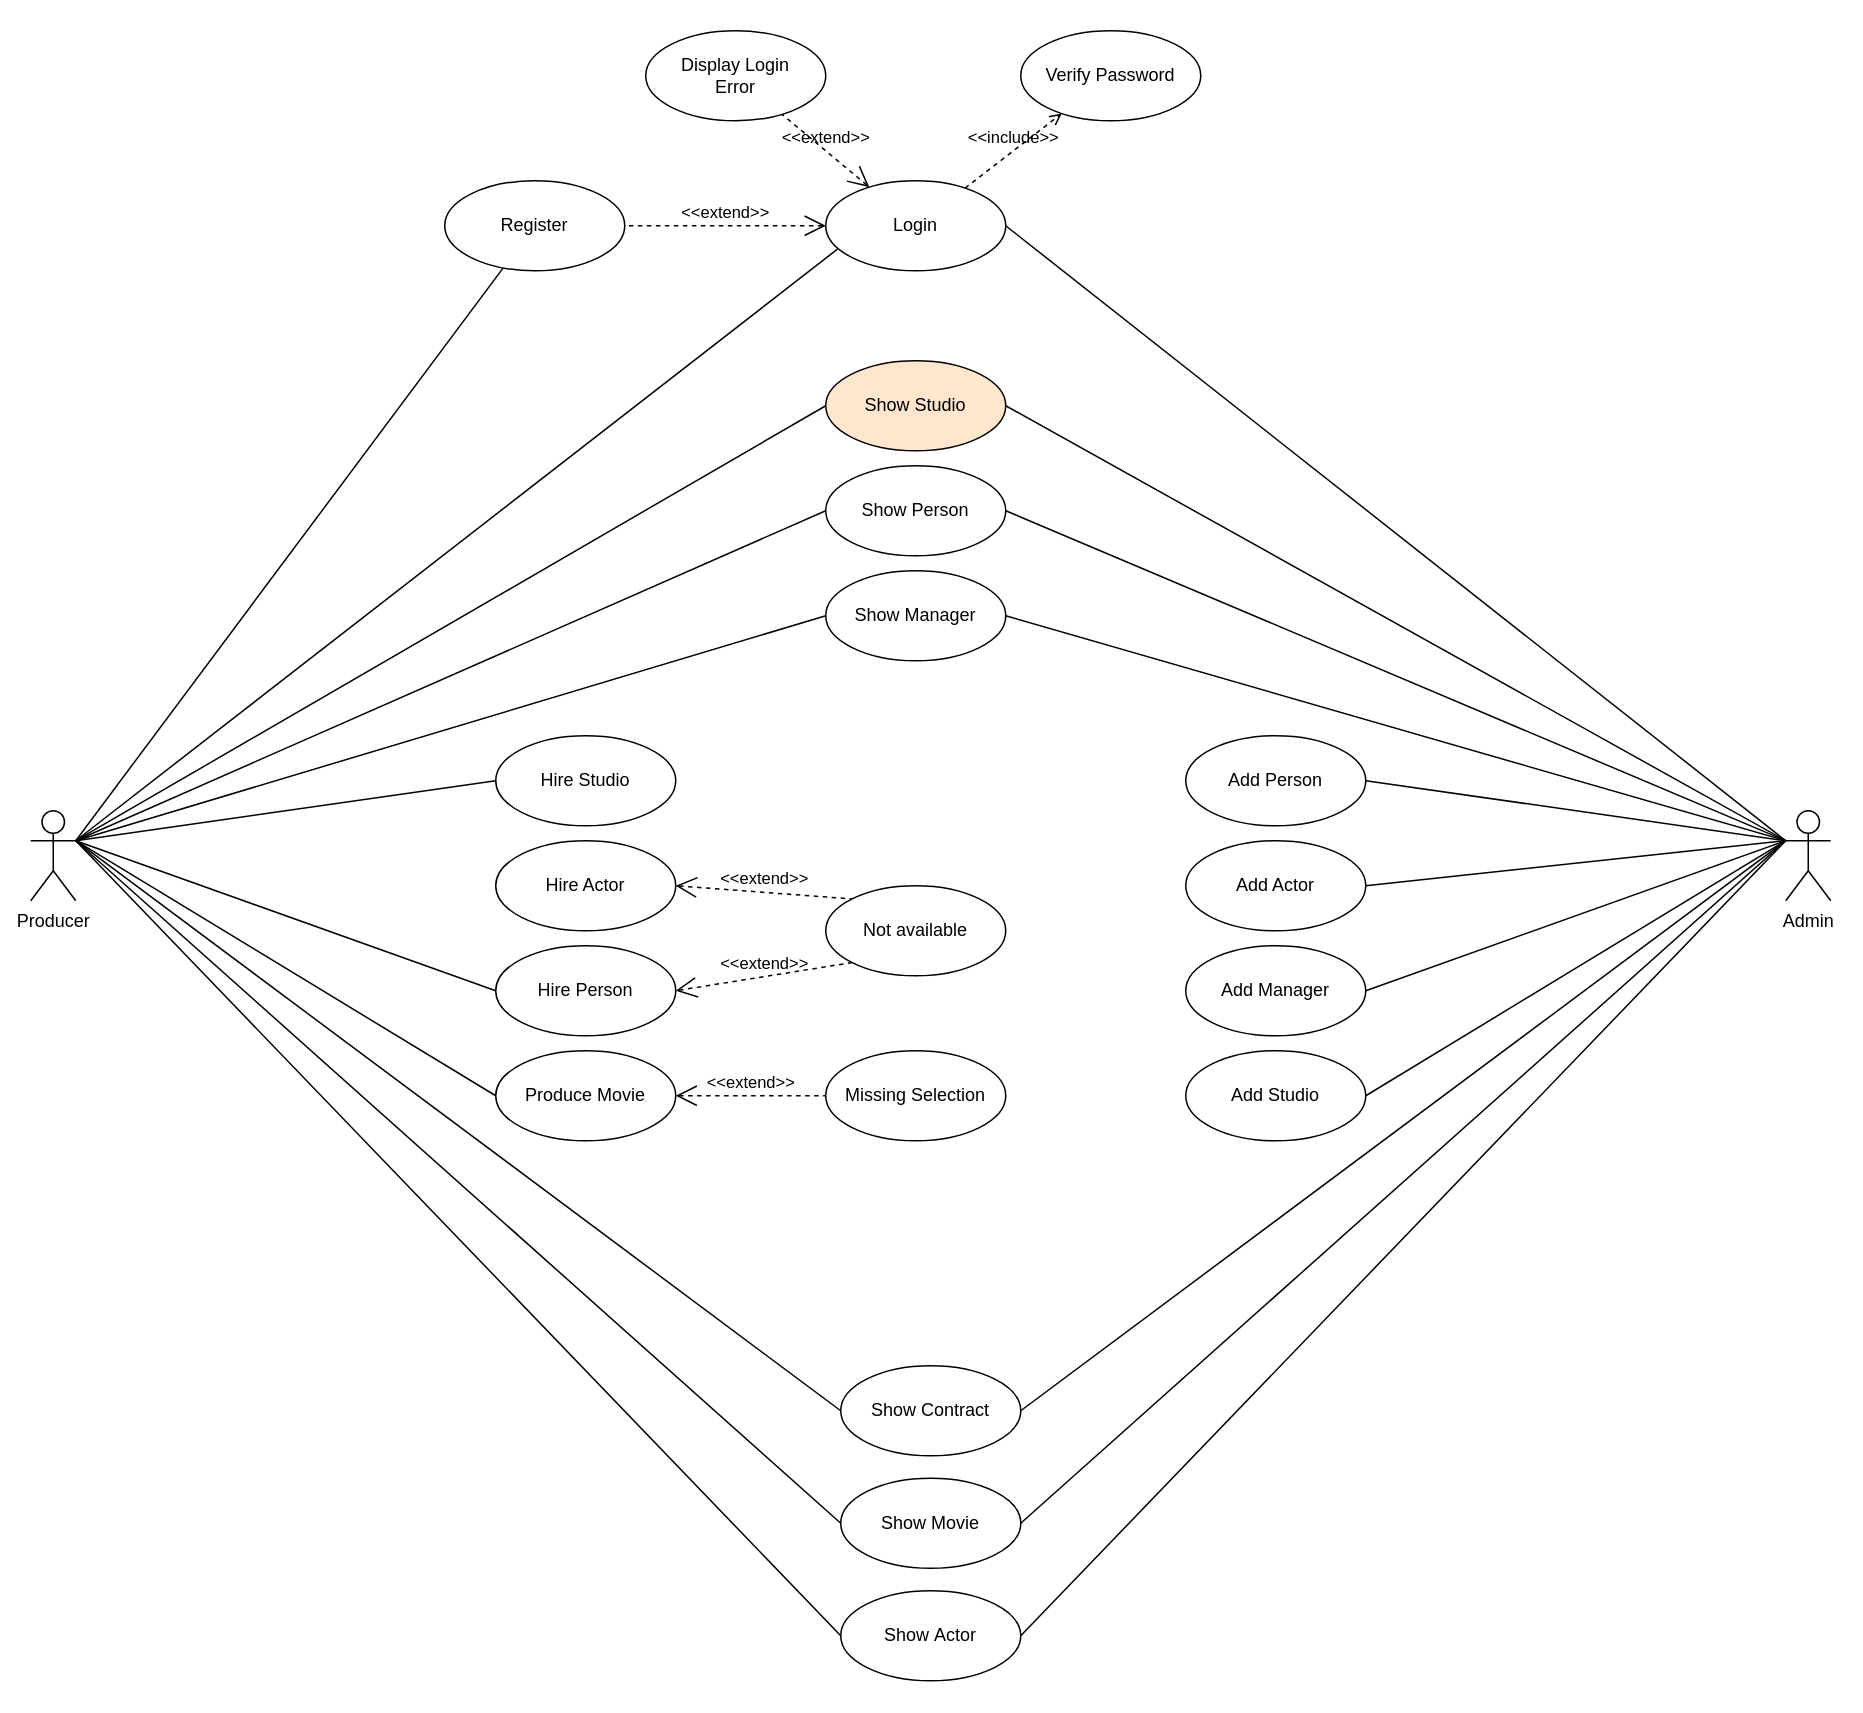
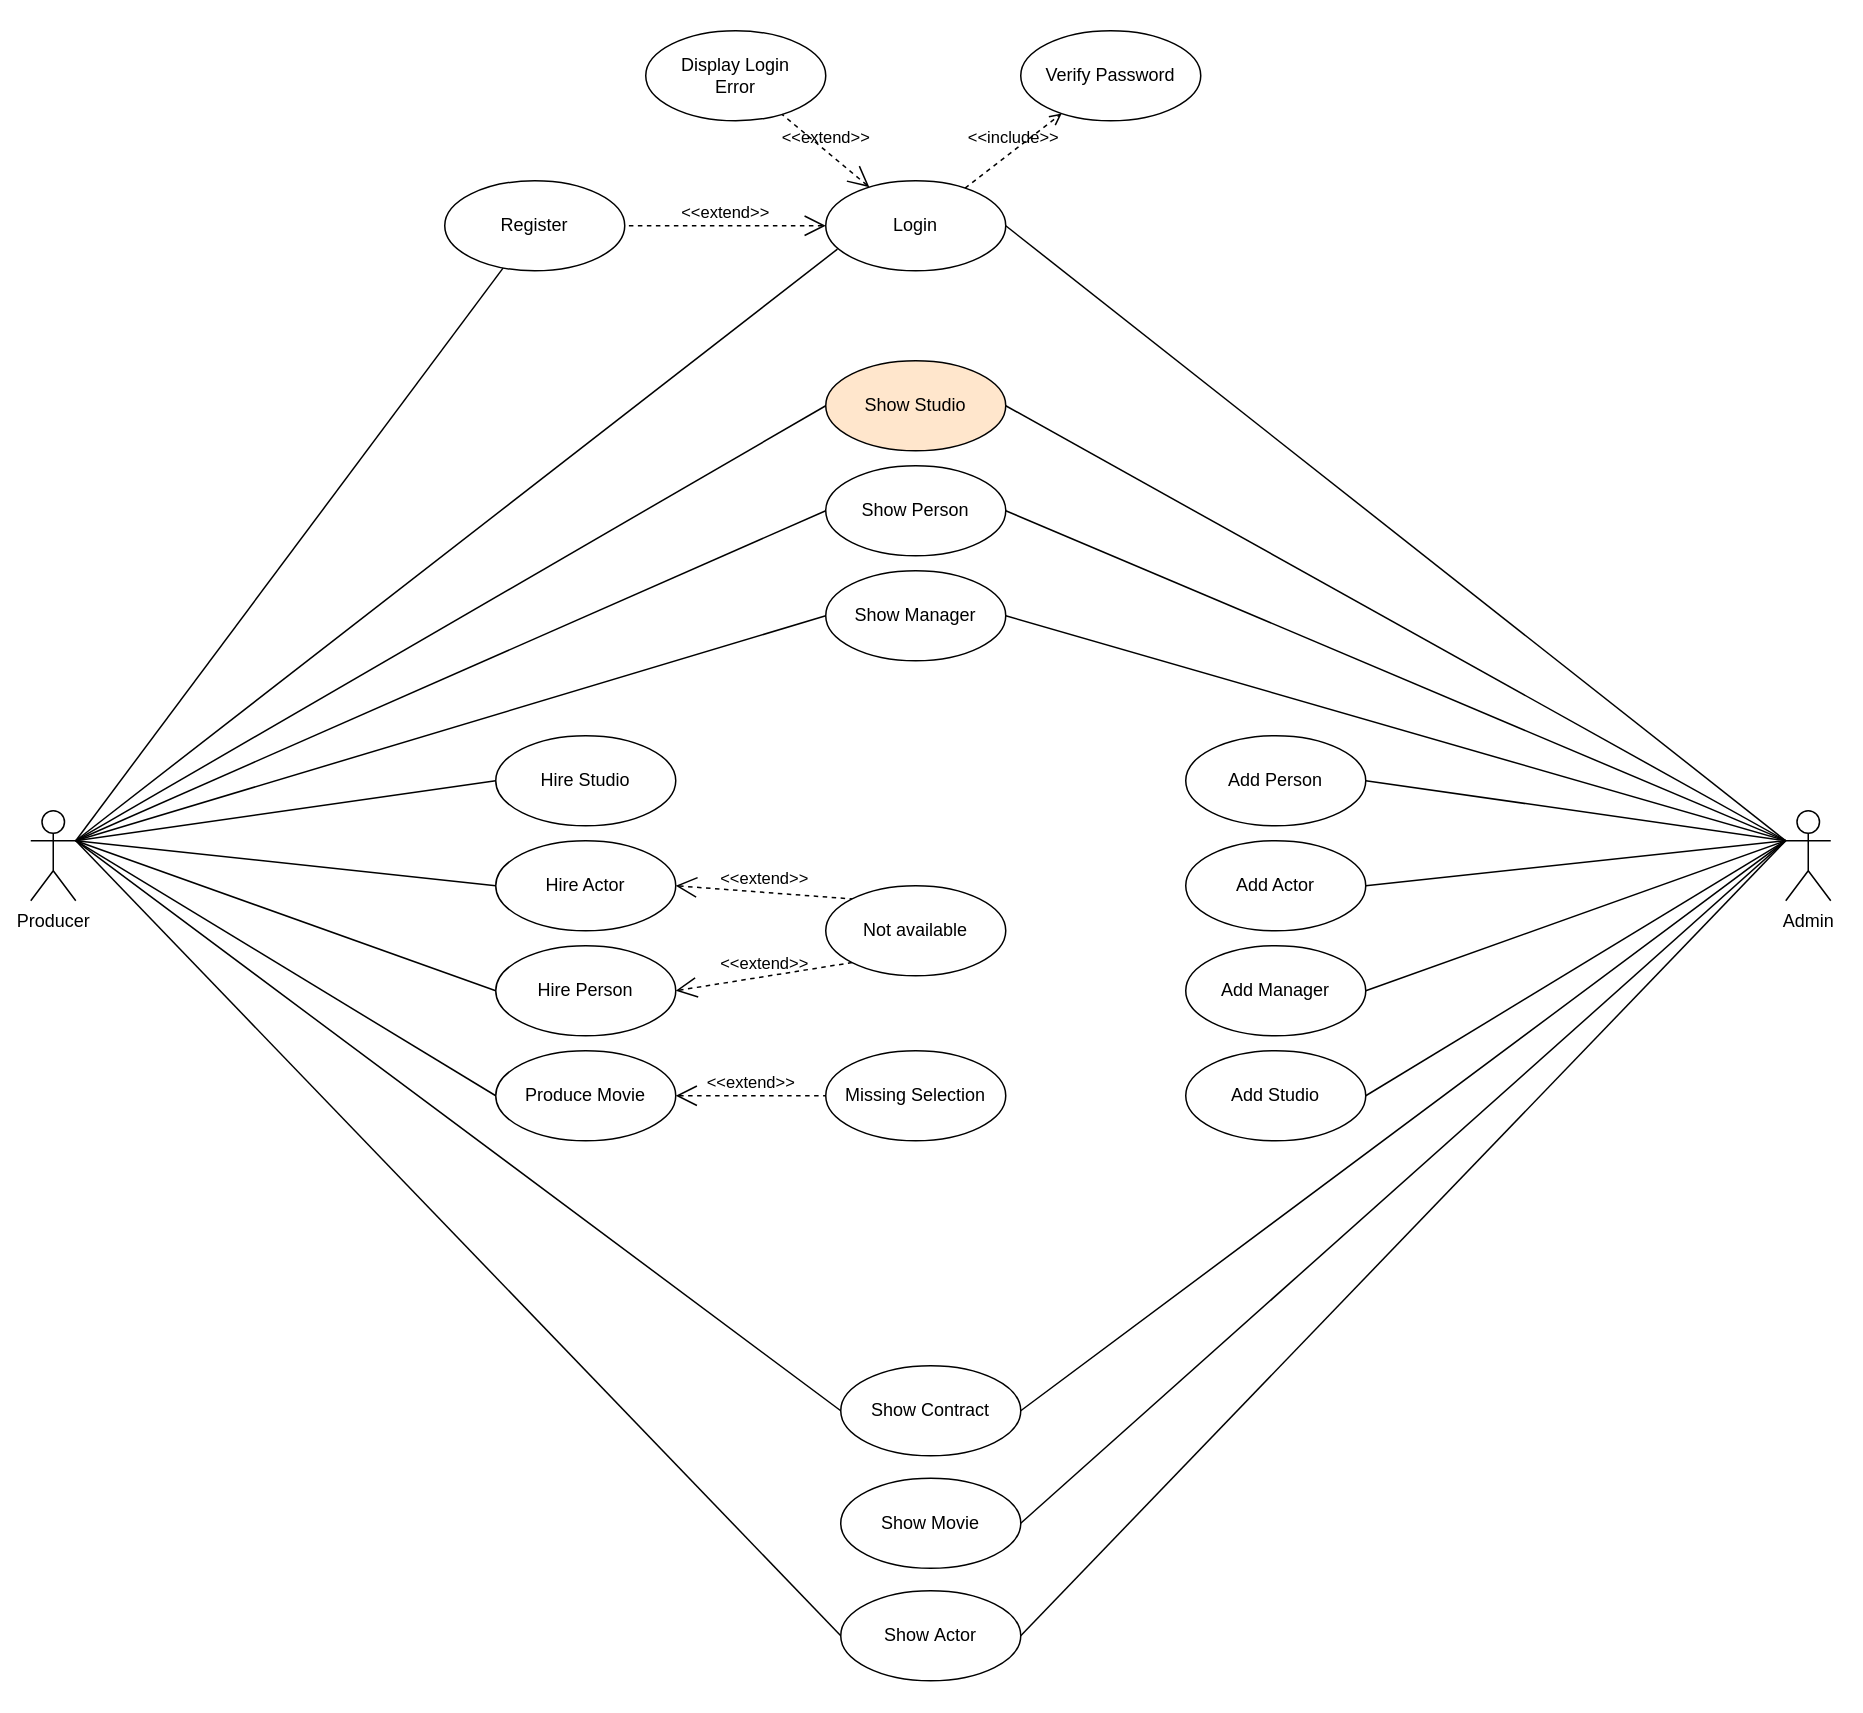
edge "Producer" -- "Hire Actor": added
edge "Producer" -- "Show Movie": removed
